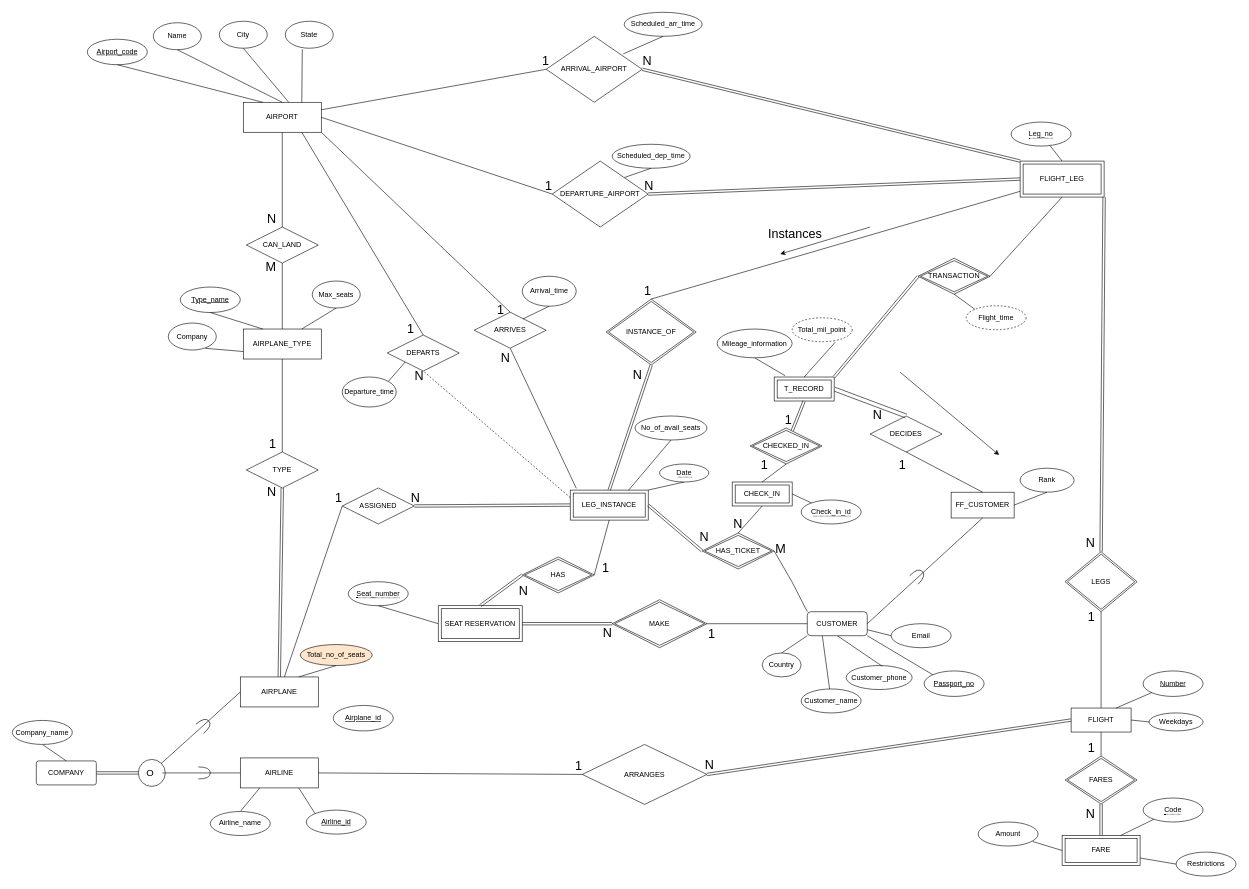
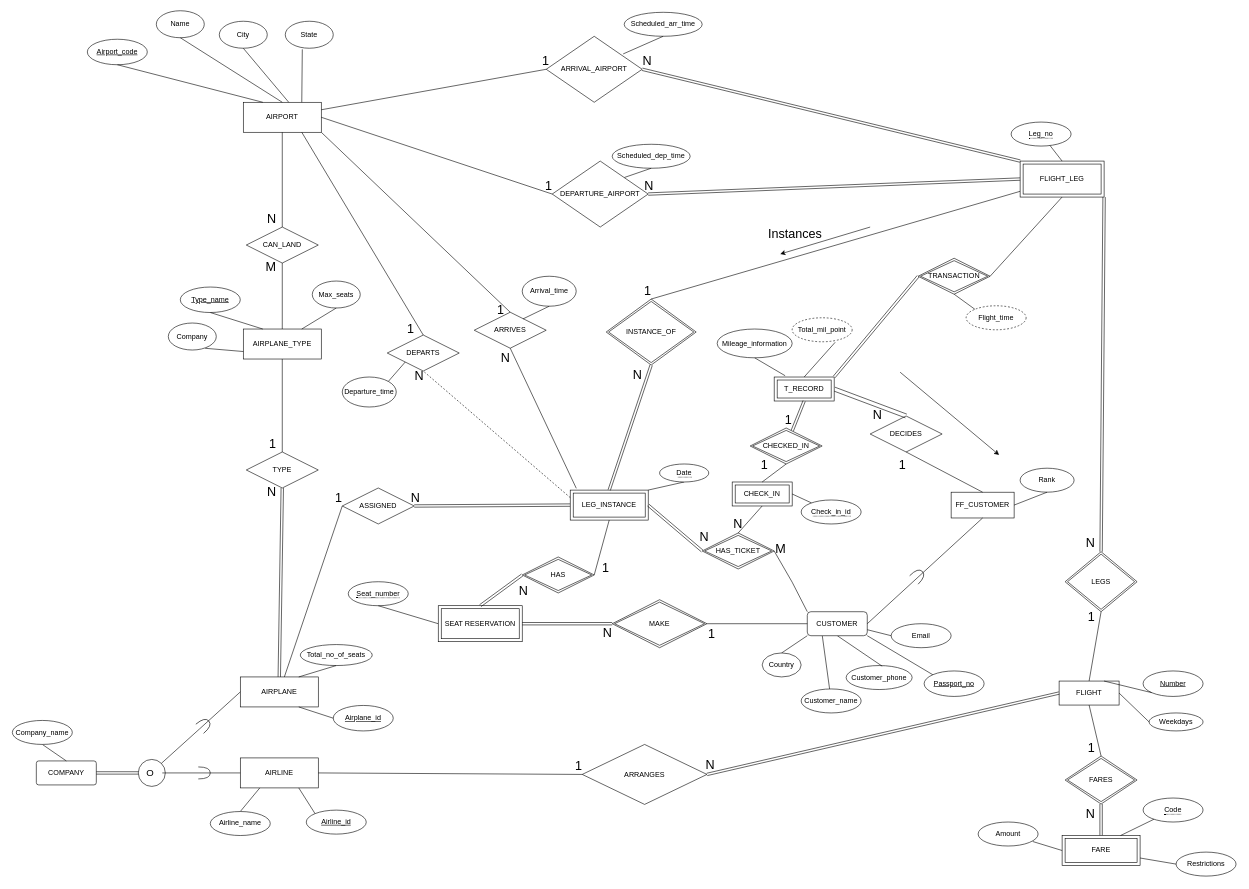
node "Name": moved (177, 36) -> (180, 24)
node "No_of_avail_seats": removed
edge "No_of_avail_seats" -- "LEG_INSTANCE": removed
node "Total_no_of_seats": fillcolor #ffe6cc -> #ffffff
edge "AIRPLANE" -- "Airplane_id": added
node "FLIGHT": moved (1101, 720) -> (1089, 693)
